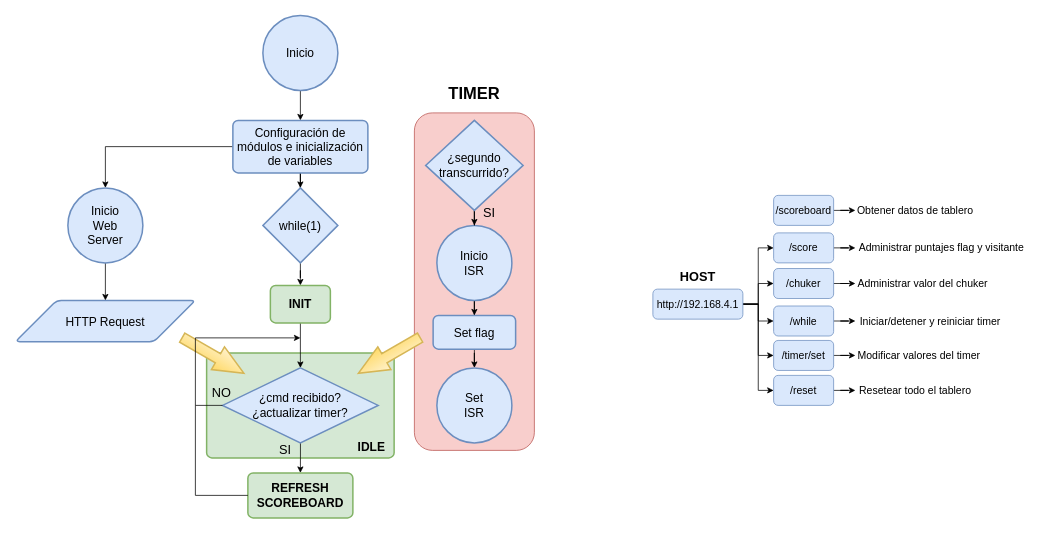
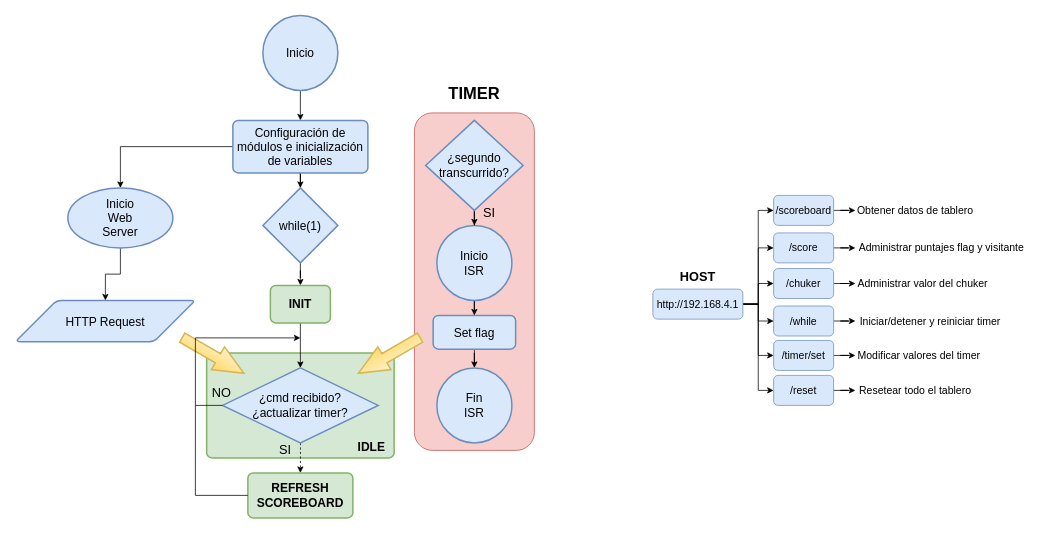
edge "http://192.168.4.1" -> "/scoreboard": added
node "Inicio Web Server": size 75x75 -> 105x60
node "Set ISR": label "Set ISR" -> "Fin ISR"
edge "¿cmd recibido?¿actualizar timer?" -> "REFRESHSCOREBOARD": style solid -> dashed
